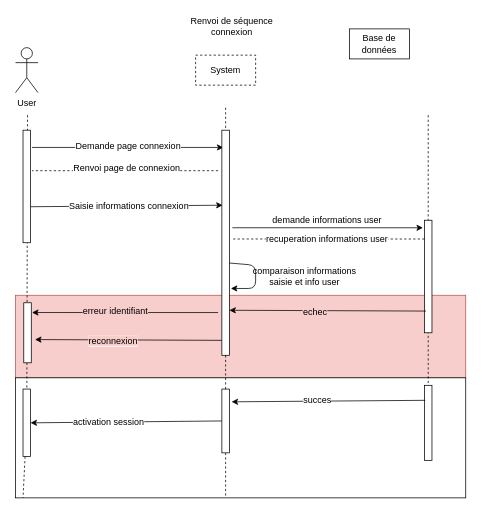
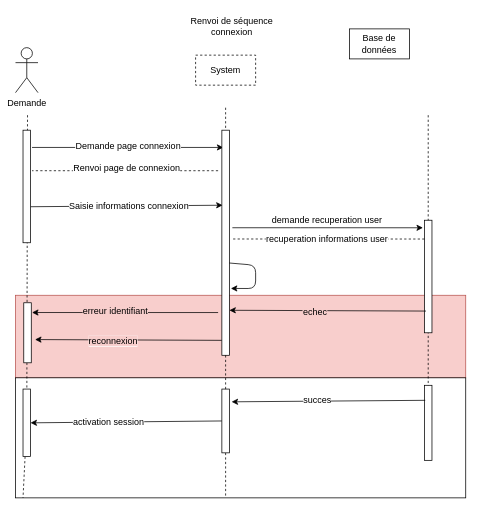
node "User": label "User" -> "Demande"
node "demande informations user": label "demande informations user" -> "demande recuperation user"
node "comparaison informations saisie et info user": removed
